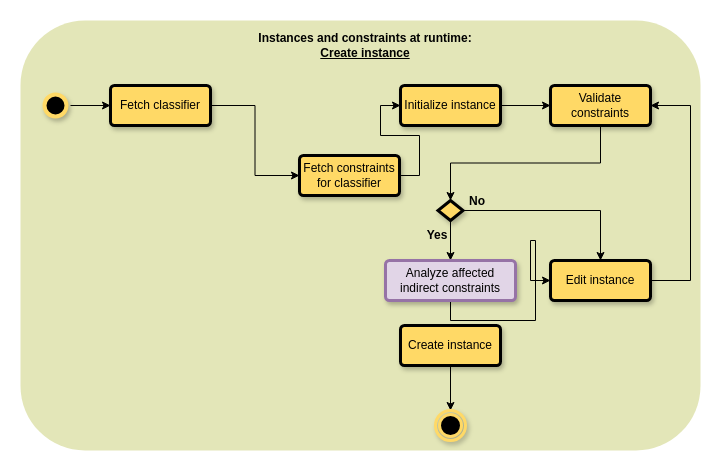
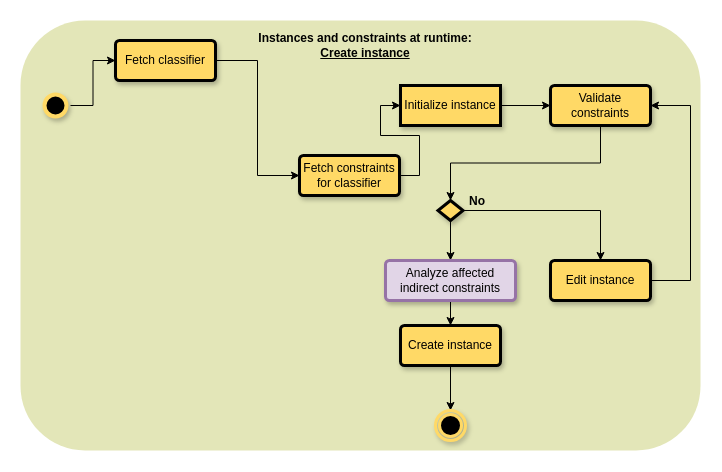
node "Fetch classifier": moved (161, 106) -> (166, 61)
node "Initialize instance": shape rounded rectangle -> rectangle
node "Yes": removed
edge "Analyze affected indirect constraints" -> "Edit instance": now "Analyze affected indirect constraints" -> "Create instance"
